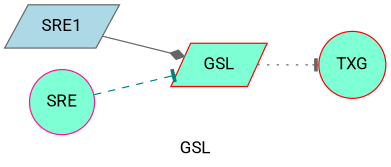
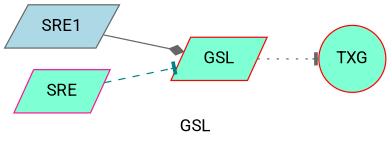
node "SRE": shape circle -> parallelogram
